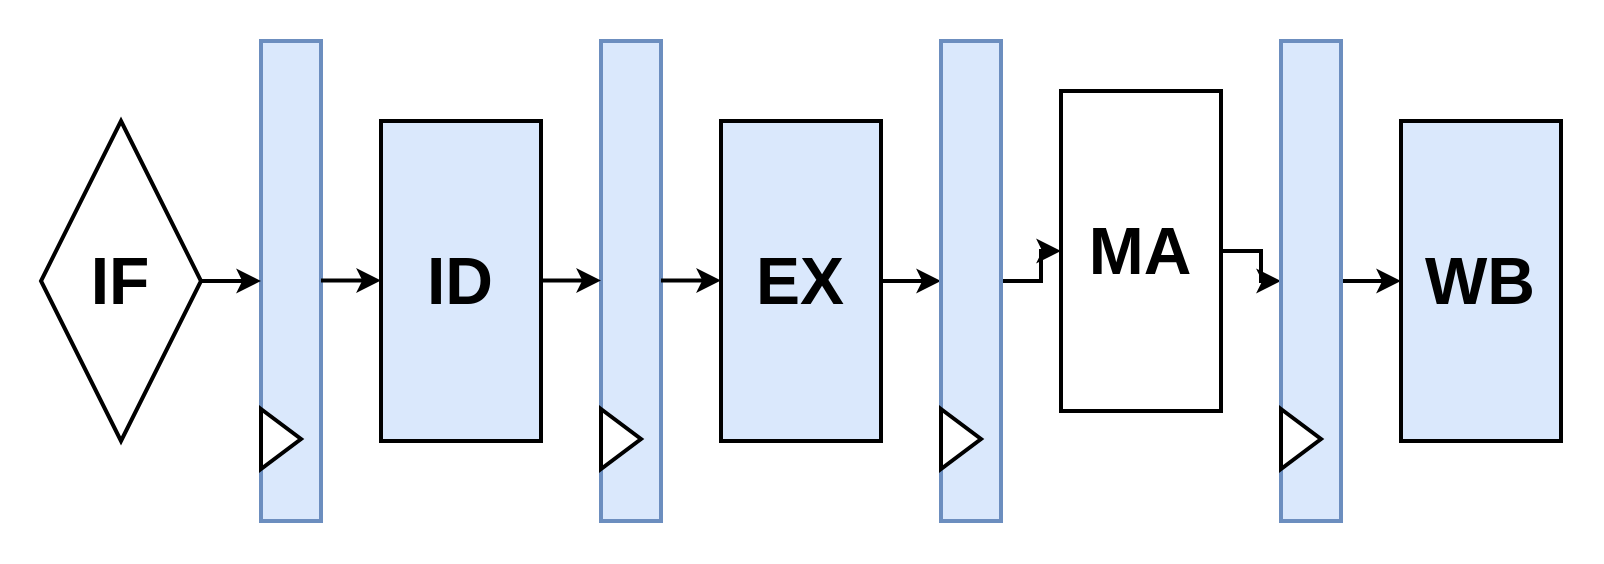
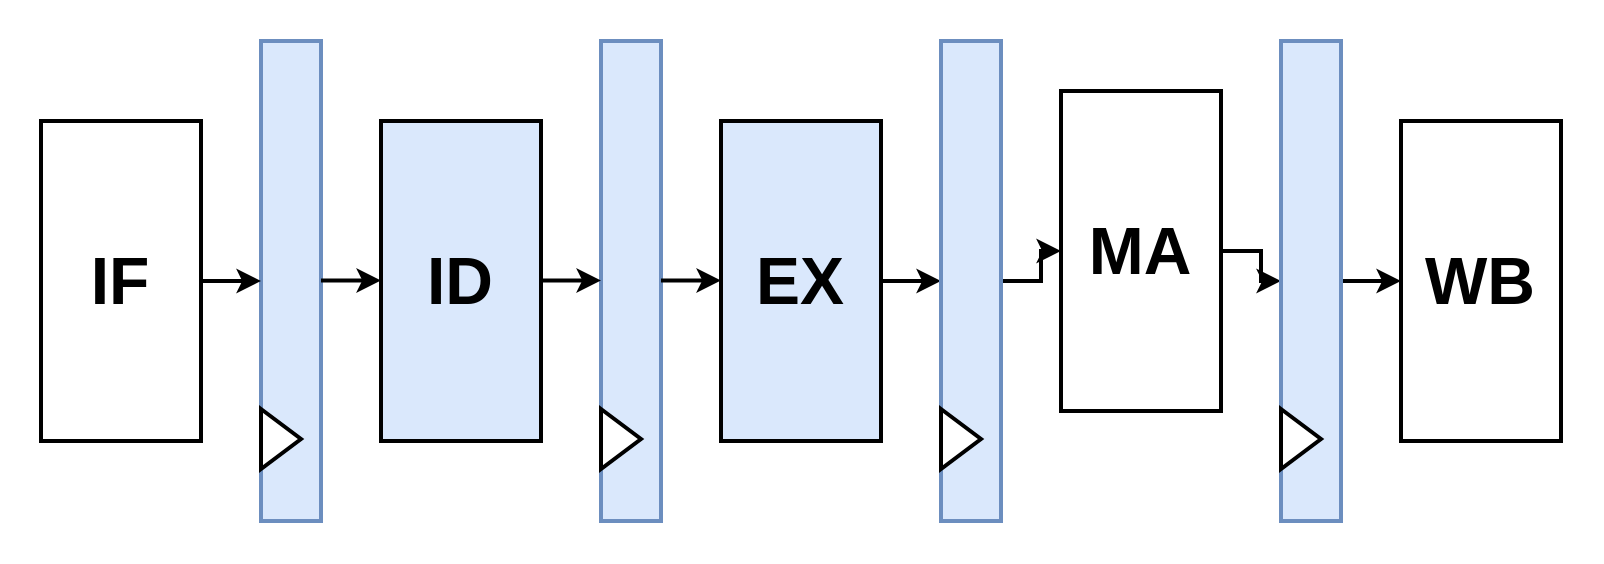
node "IF": shape diamond -> rectangle
node "WB": fillcolor #dae8fc -> #ffffff
